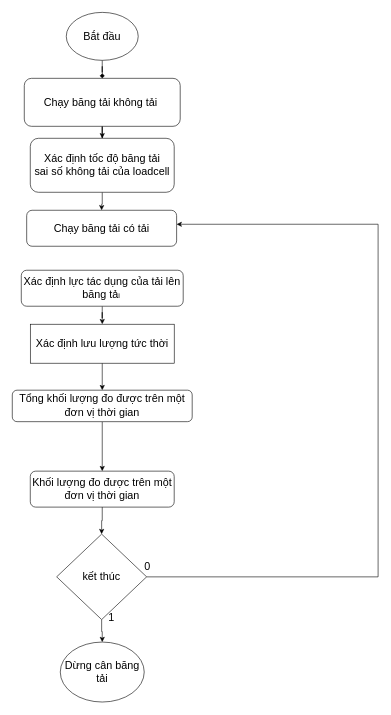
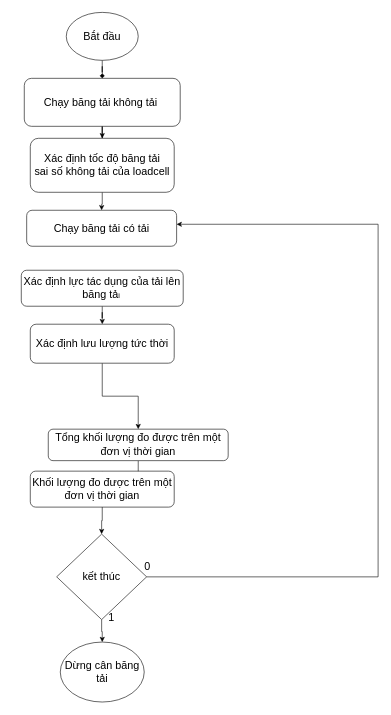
node "Xác định lưu lượng tức thời": shape rectangle -> rounded rectangle
node "Tổng khối lượng đo được trên một đơn vị thời gian": moved (102, 406) -> (138, 445)
